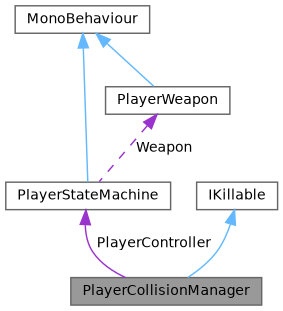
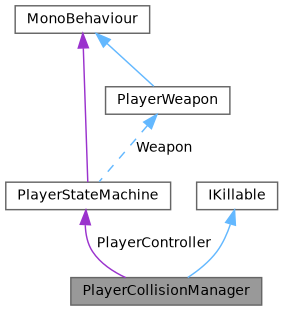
edge "PlayerStateMachine" -> "MonoBehaviour": color steelblue1 -> darkorchid3
edge "PlayerStateMachine" -> "PlayerWeapon": color darkorchid3 -> steelblue1
